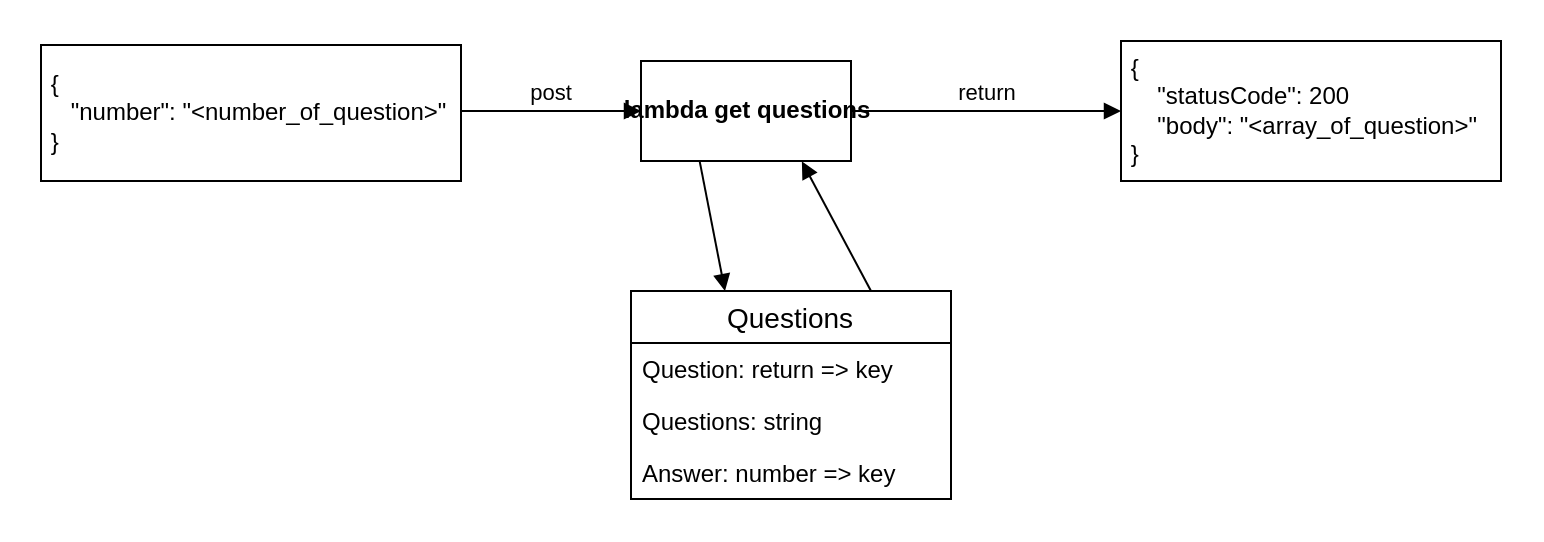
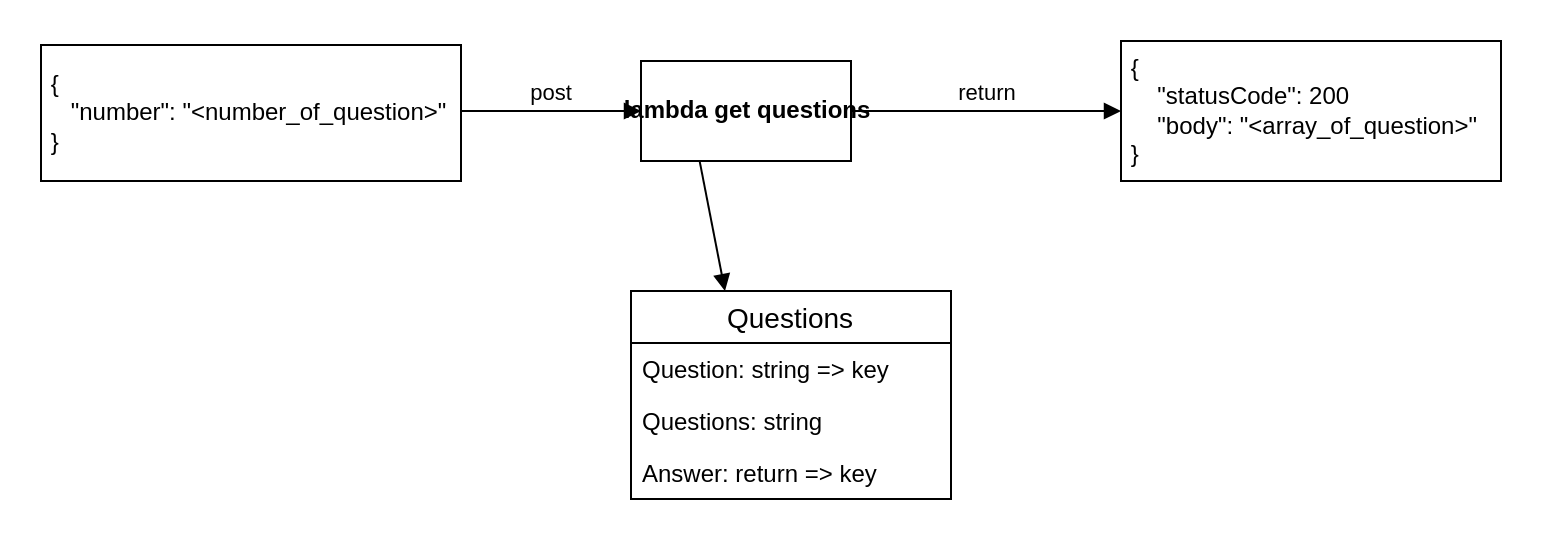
edge "Questions" -> "lambda get questions": removed
node "Question: return => key": label "Question: return => key" -> "Question: string => key"
node "Answer: number => key": label "Answer: number => key" -> "Answer: return => key"
